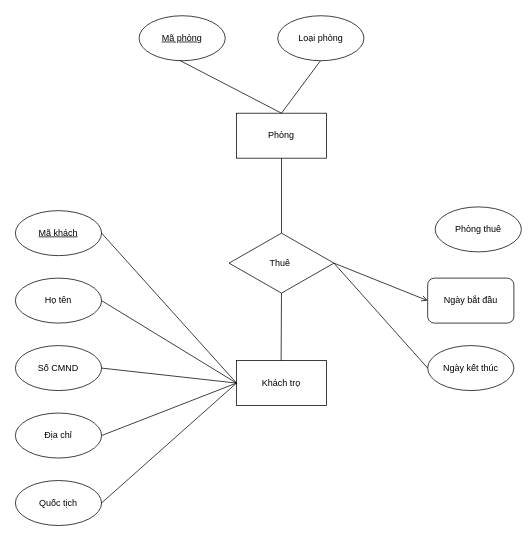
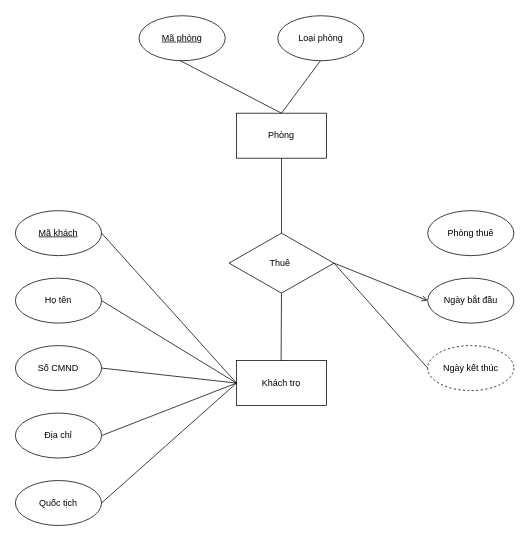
node "Phòng thuê": moved (479, 229) -> (471, 233)
node "Ngày bắt đầu": shape rounded rectangle -> ellipse
node "Ngày kết thúc": style solid -> dashed
